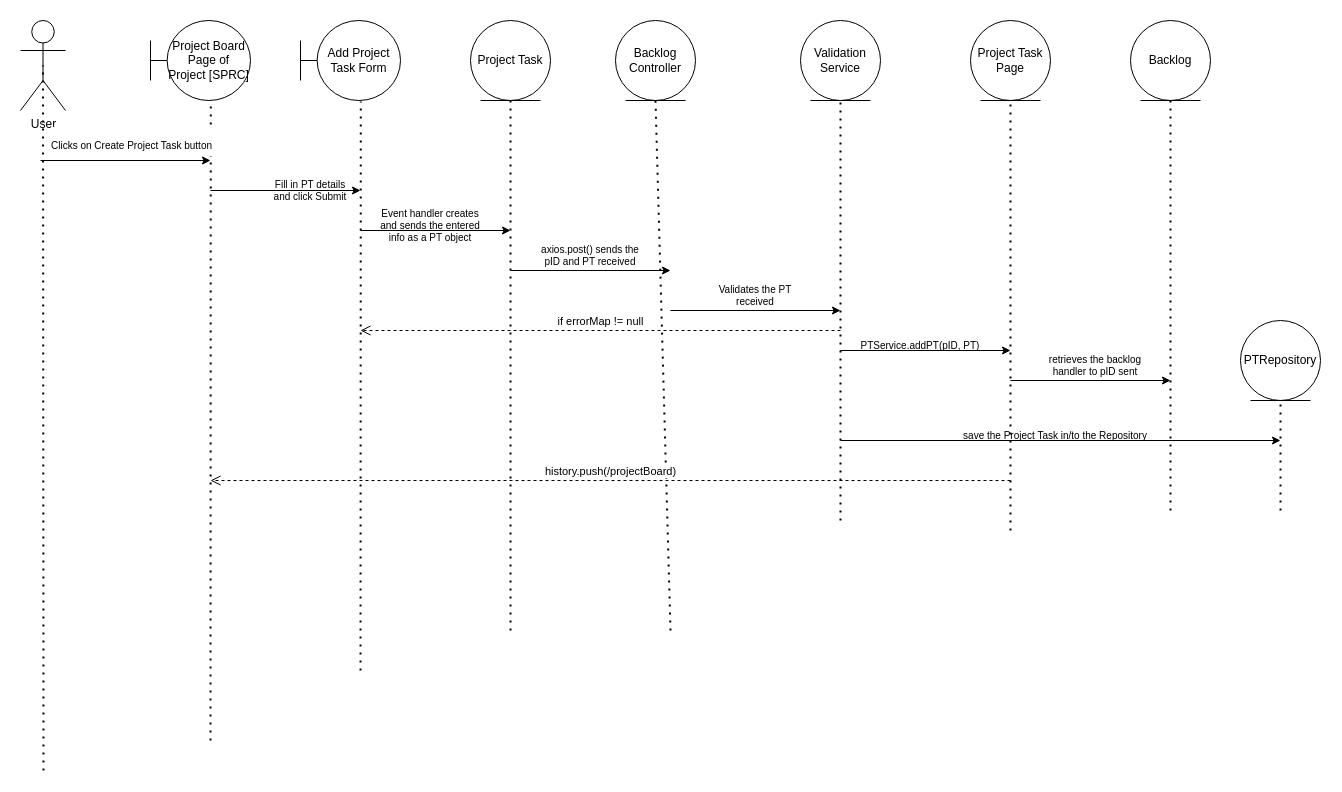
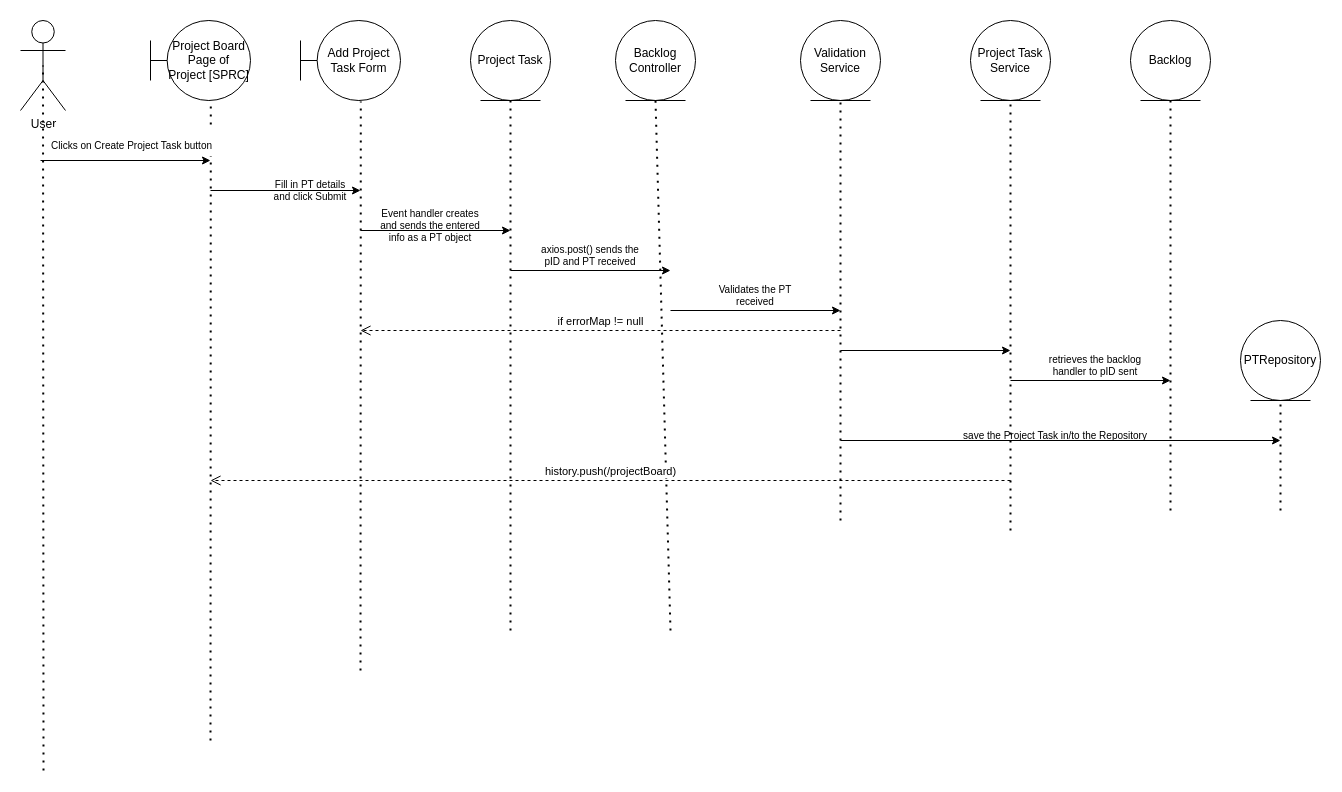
node "Project Task Page": label "Project Task Page" -> "Project Task Service"
node "PTService.addPT(pID, PT)": removed
